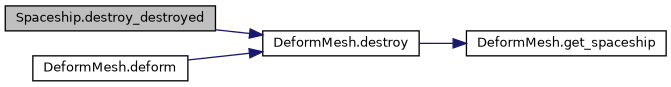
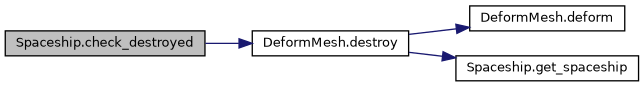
node "Spaceship.destroy_destroyed": label "Spaceship.destroy_destroyed" -> "Spaceship.check_destroyed"
node "DeformMesh.get_spaceship": label "DeformMesh.get_spaceship" -> "Spaceship.get_spaceship"
edge "DeformMesh.deform" -> "DeformMesh.destroy": reversed
